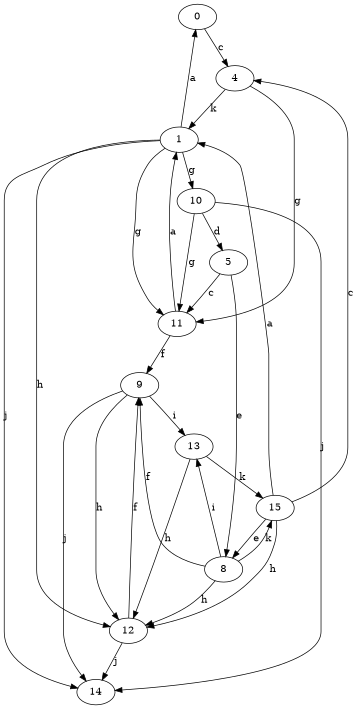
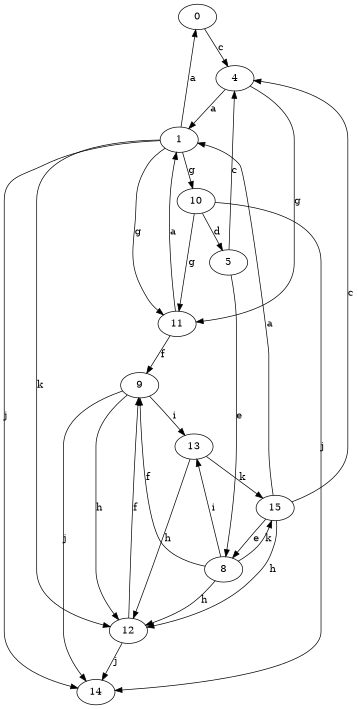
edge "4" -> "1": label "k" -> "a"
edge "5" -> "11": now "5" -> "4"
edge "1" -> "12": label "h" -> "k"
